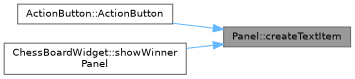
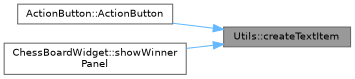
node "Panel::createTextItem": label "Panel::createTextItem" -> "Utils::createTextItem"
